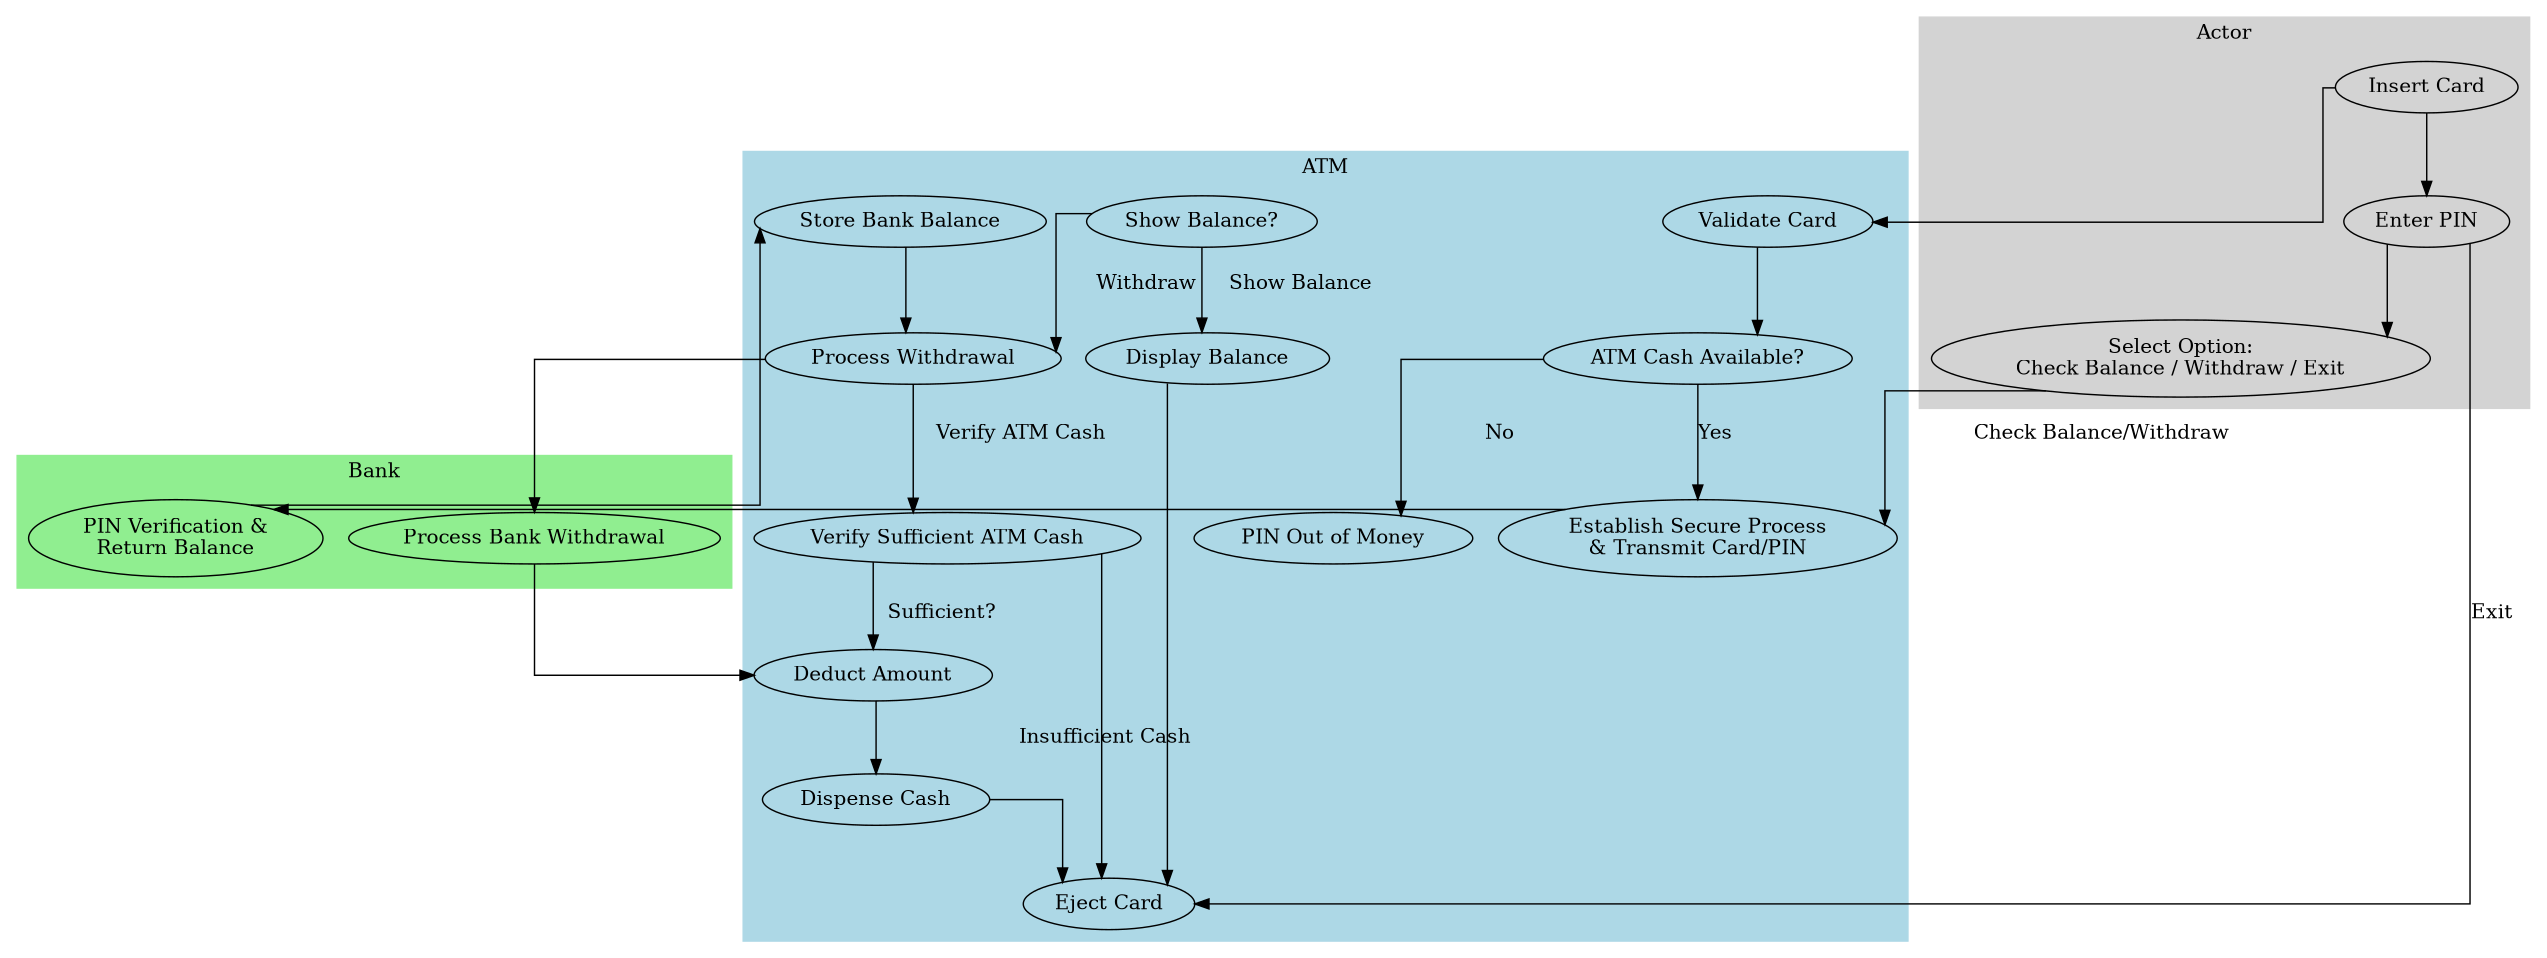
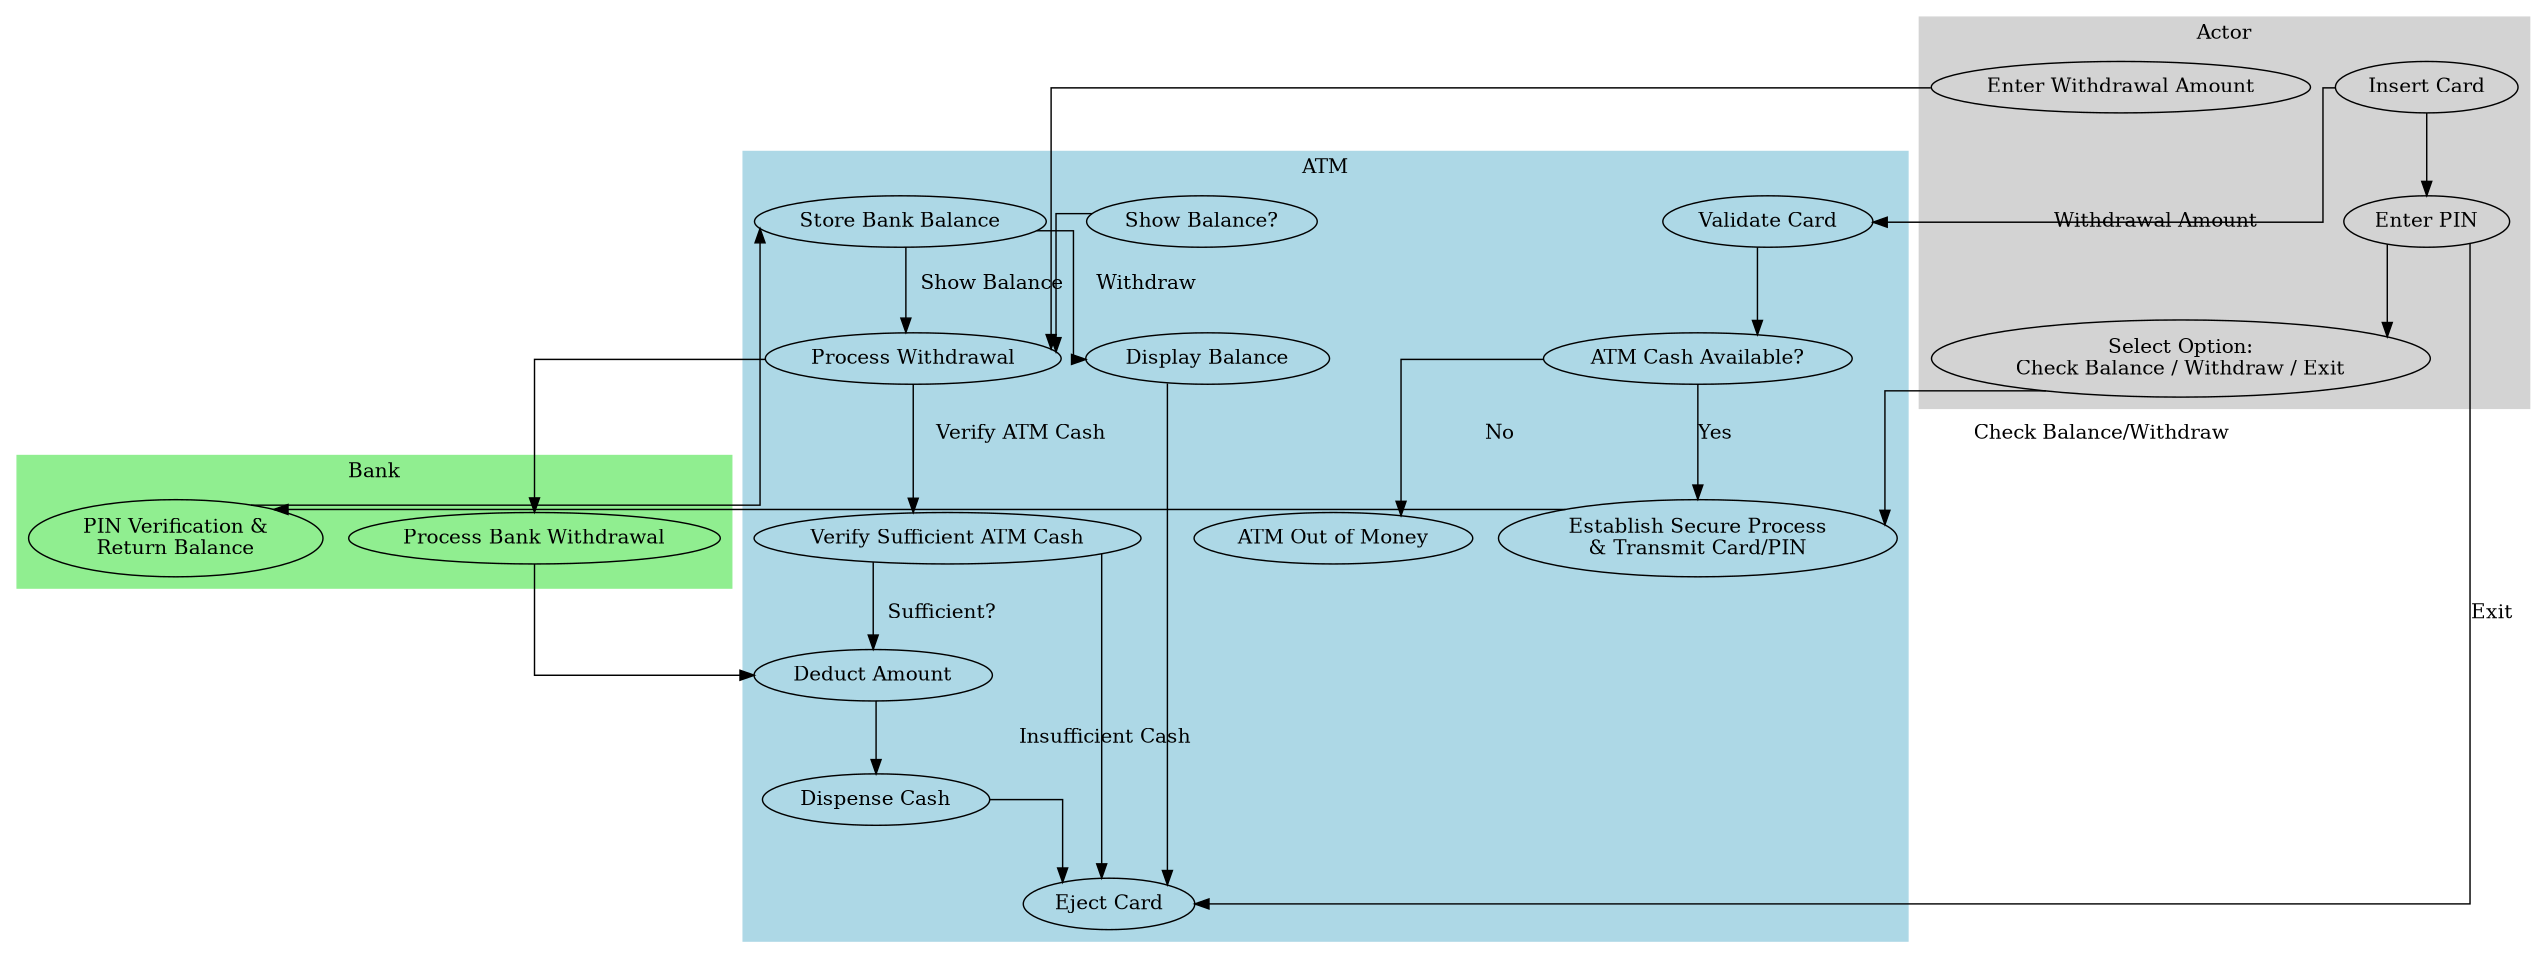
node "Enter Withdrawal Amount": added
edge "Show Balance?" -> "Display Balance": now "Store Bank Balance" -> "Display Balance"
node "PIN Out of Money": label "PIN Out of Money" -> "ATM Out of Money"
